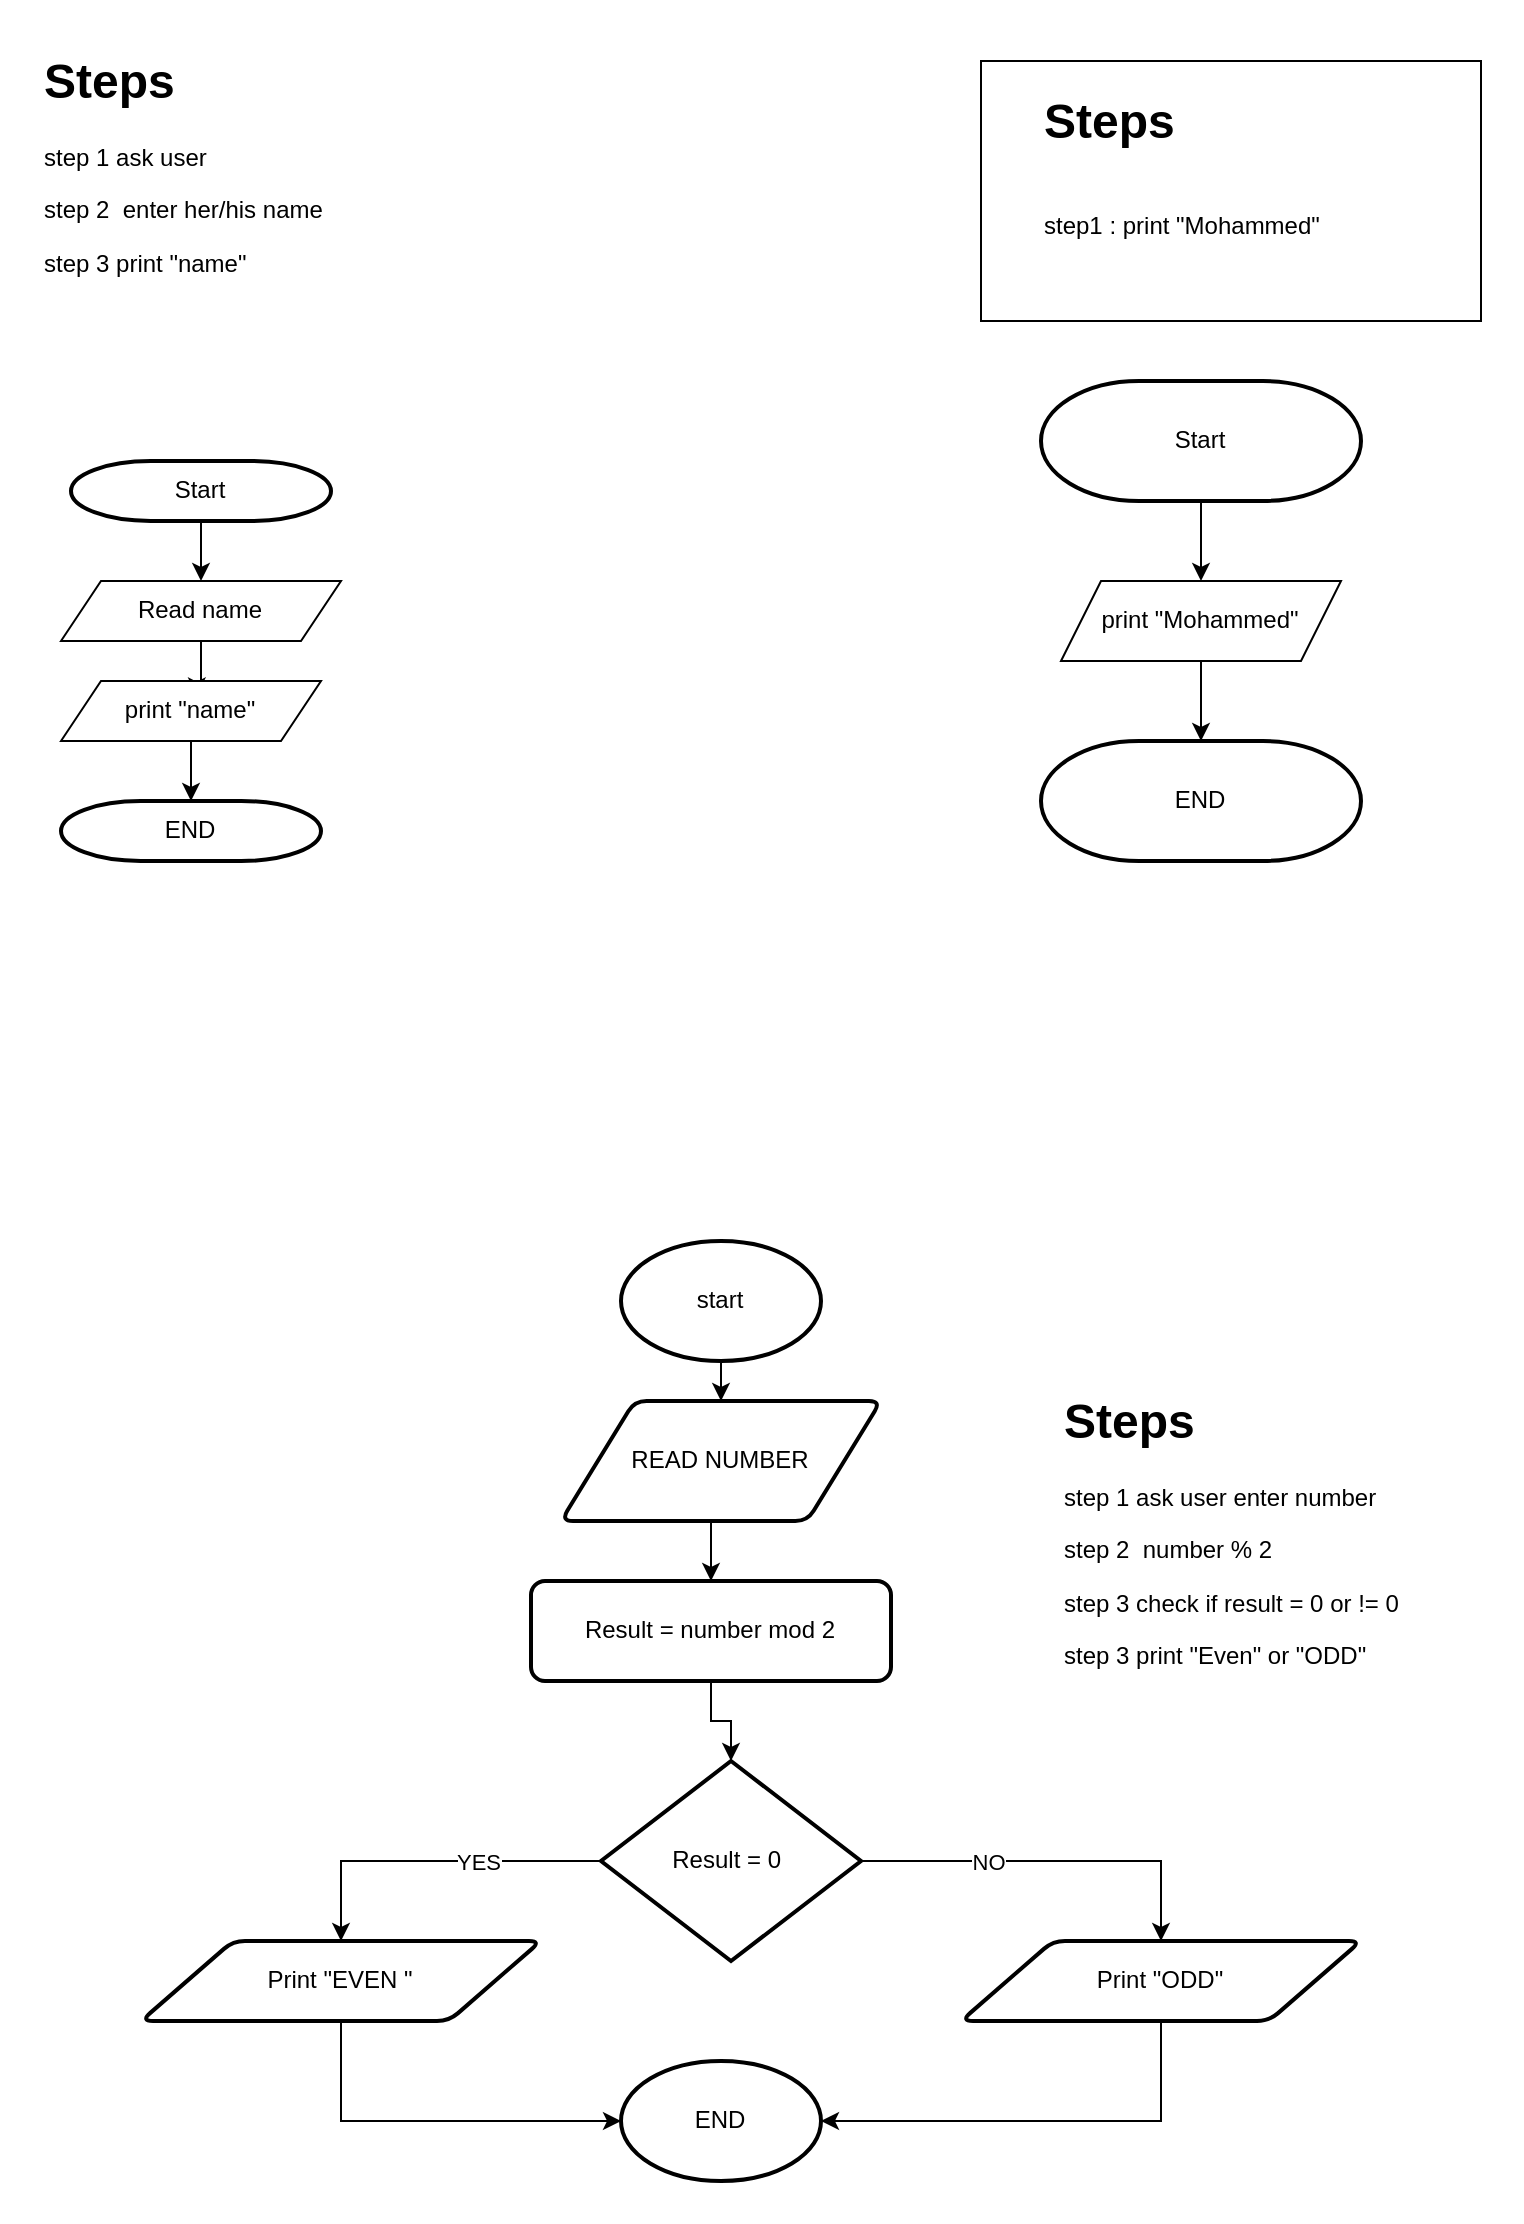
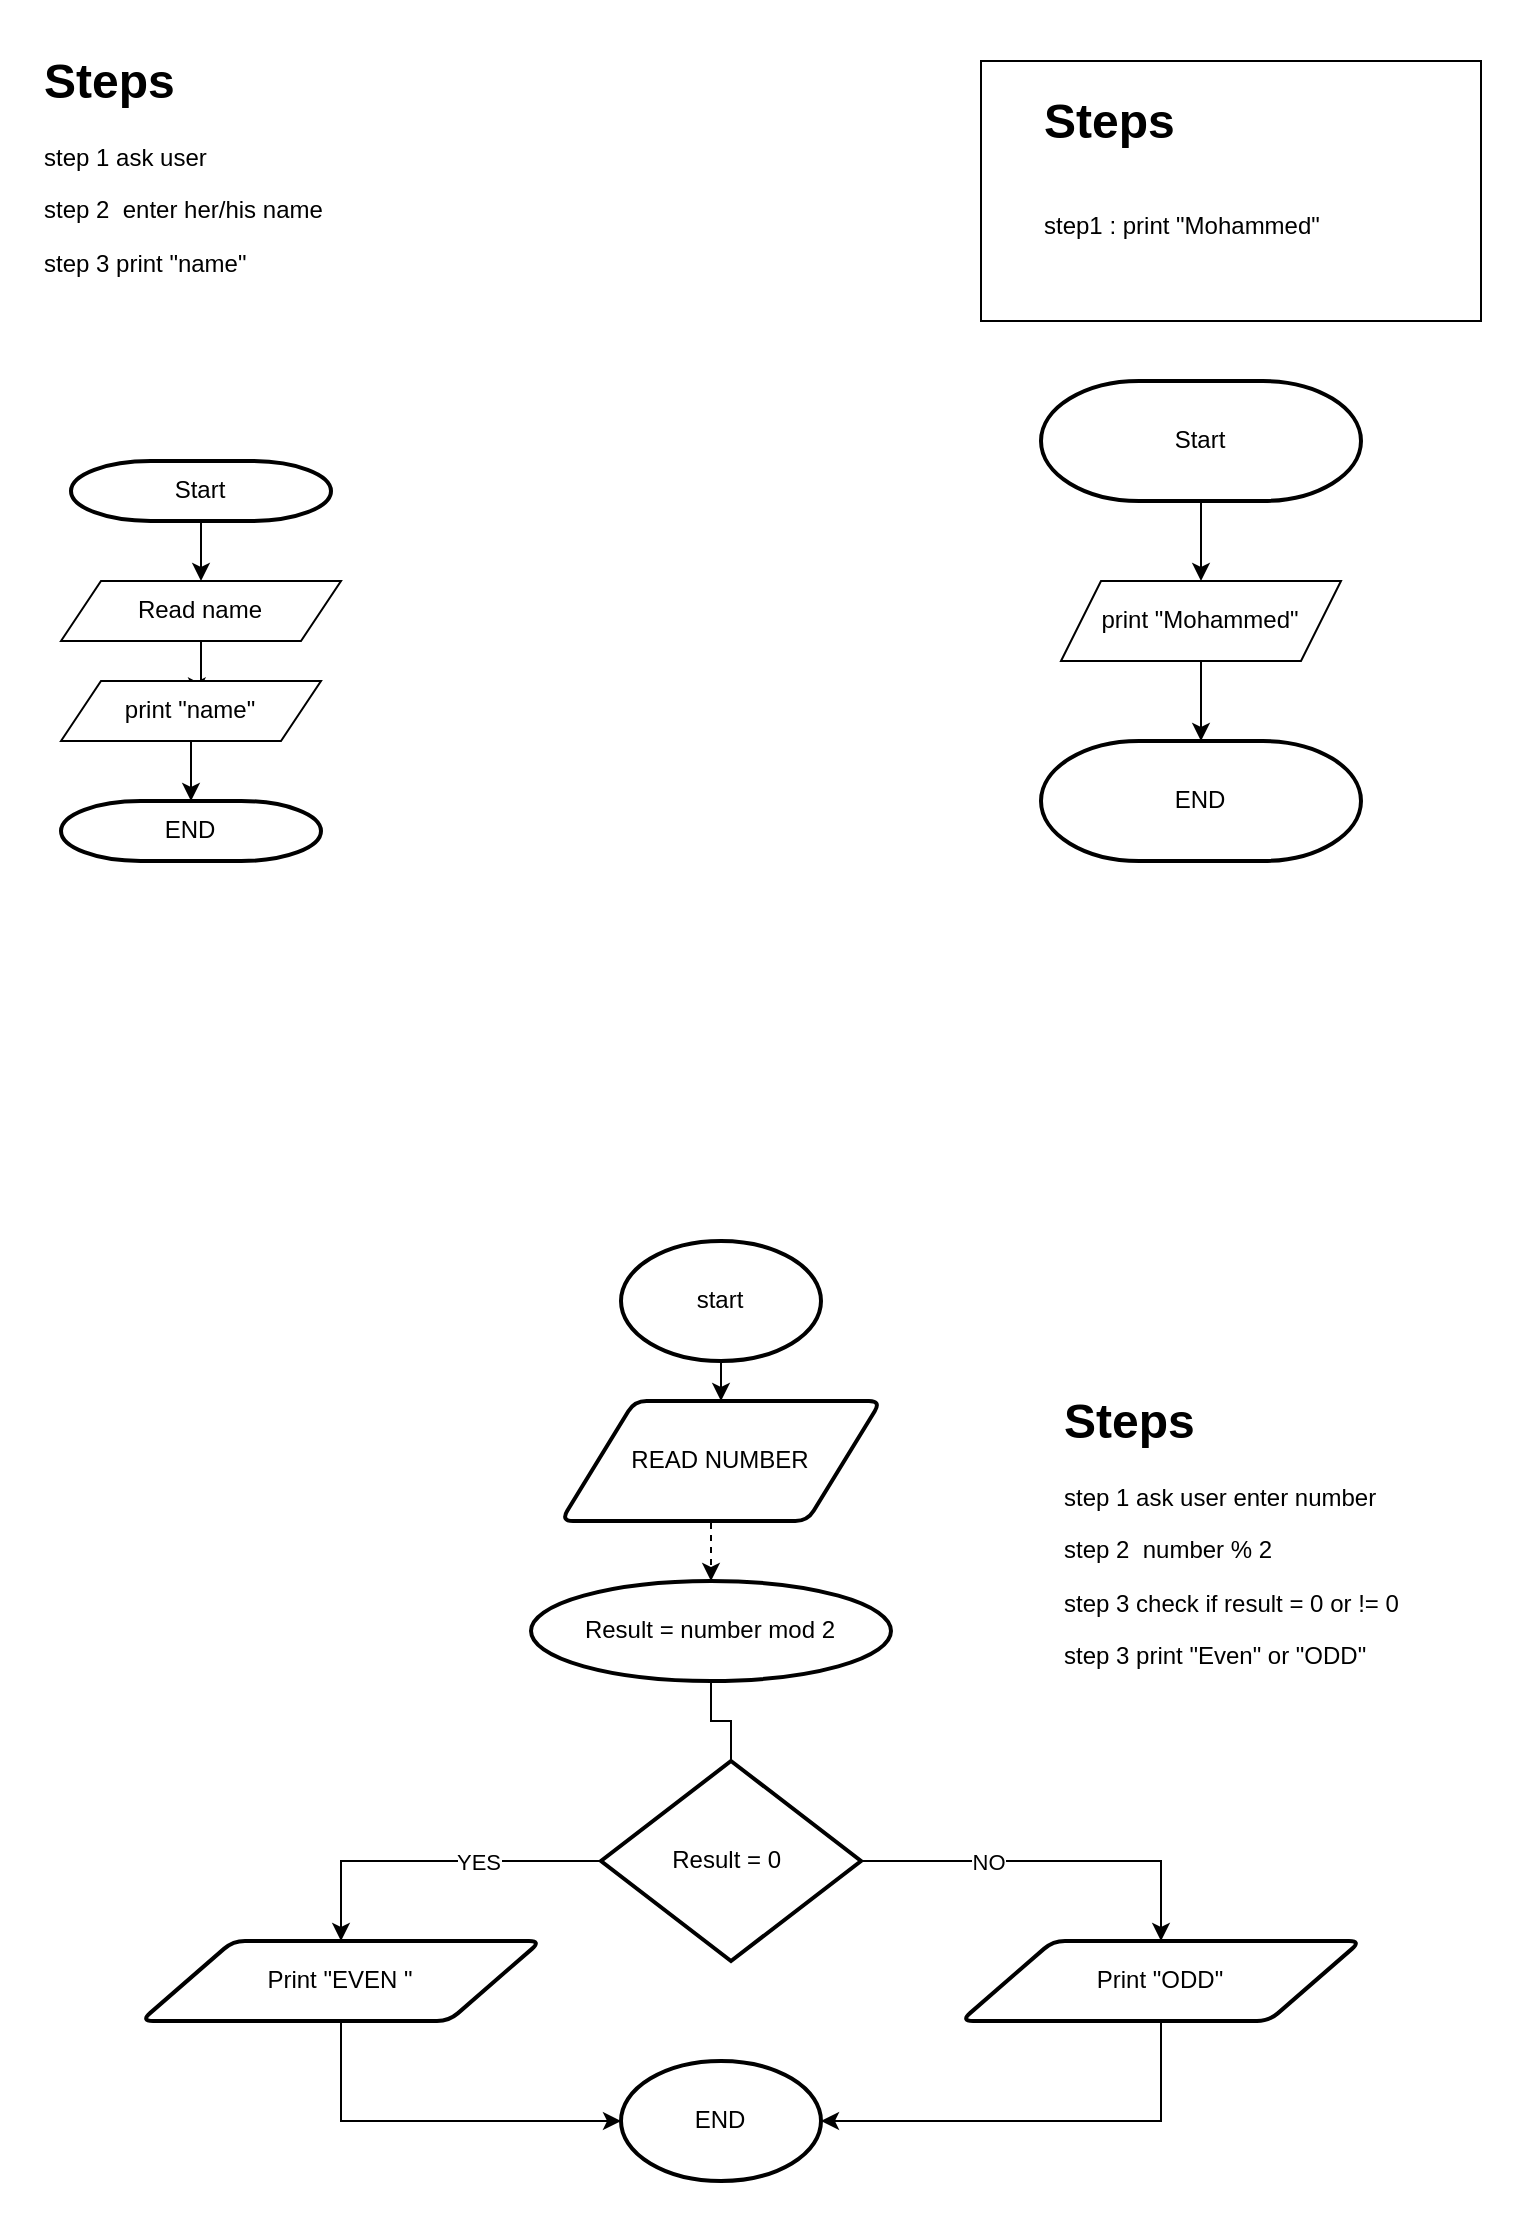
edge "READ NUMBER" -> "Result = number mod 2": style solid -> dashed
node "Result = number mod 2": shape rounded rectangle -> ellipse
edge "Result = number mod 2" -> "Result = 0": arrowhead classic -> none
